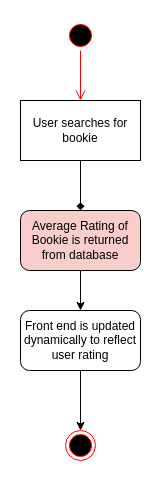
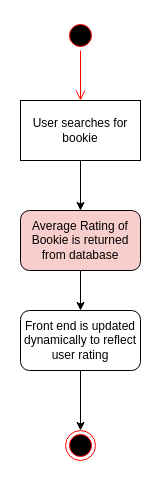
edge "User searches for bookie" -> "Average Rating of Bookie is returned from database": arrowhead diamond -> classic
